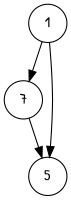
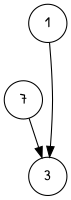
edge "1" -> "7": removed
node "5": label "5" -> "3"
